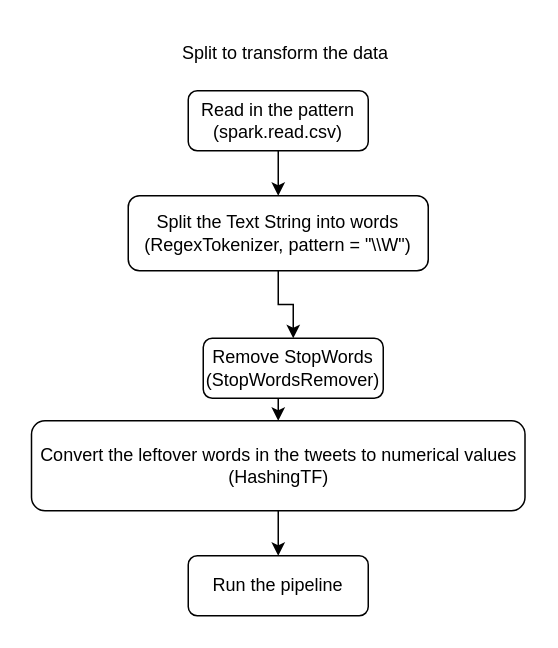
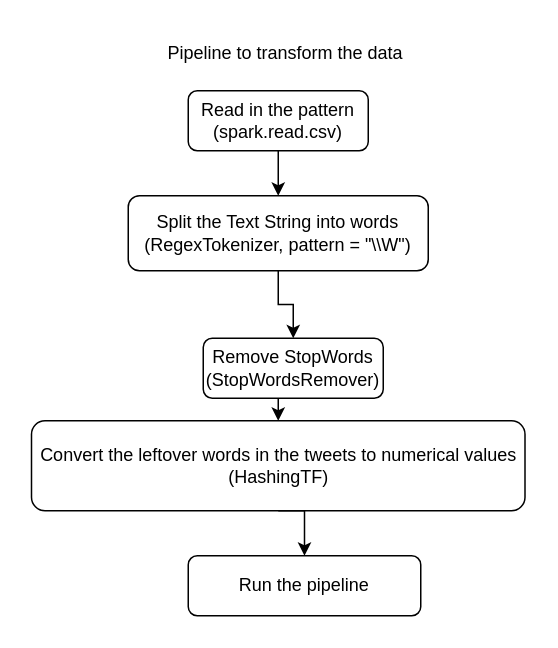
node "Split to transform the data": label "Split to transform the data" -> "Pipeline to transform the data"
node "Run the pipeline": size 180x60 -> 233x60
